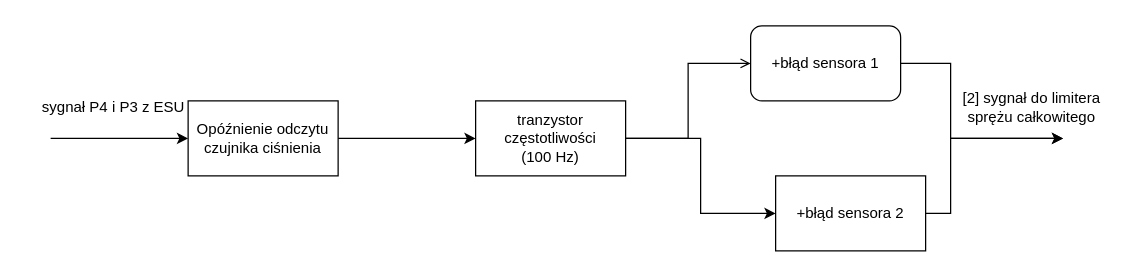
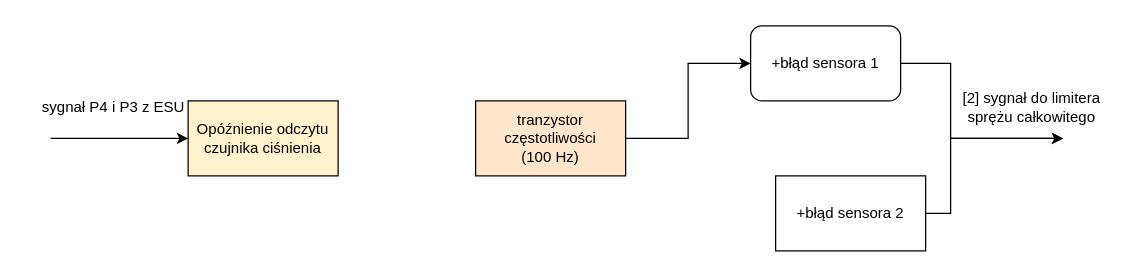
edge "tranzystor częstotliwości (100 Hz)" -> "+błąd sensora 1": arrowhead open -> classic
node "Opóźnienie odczytu czujnika ciśnienia": fillcolor #ffffff -> #fff2cc
edge "Opóźnienie odczytu czujnika ciśnienia" -> "tranzystor częstotliwości (100 Hz)": removed
node "tranzystor częstotliwości (100 Hz)": fillcolor #ffffff -> #ffe6cc
edge "tranzystor częstotliwości (100 Hz)" -> "+błąd sensora 2": removed
